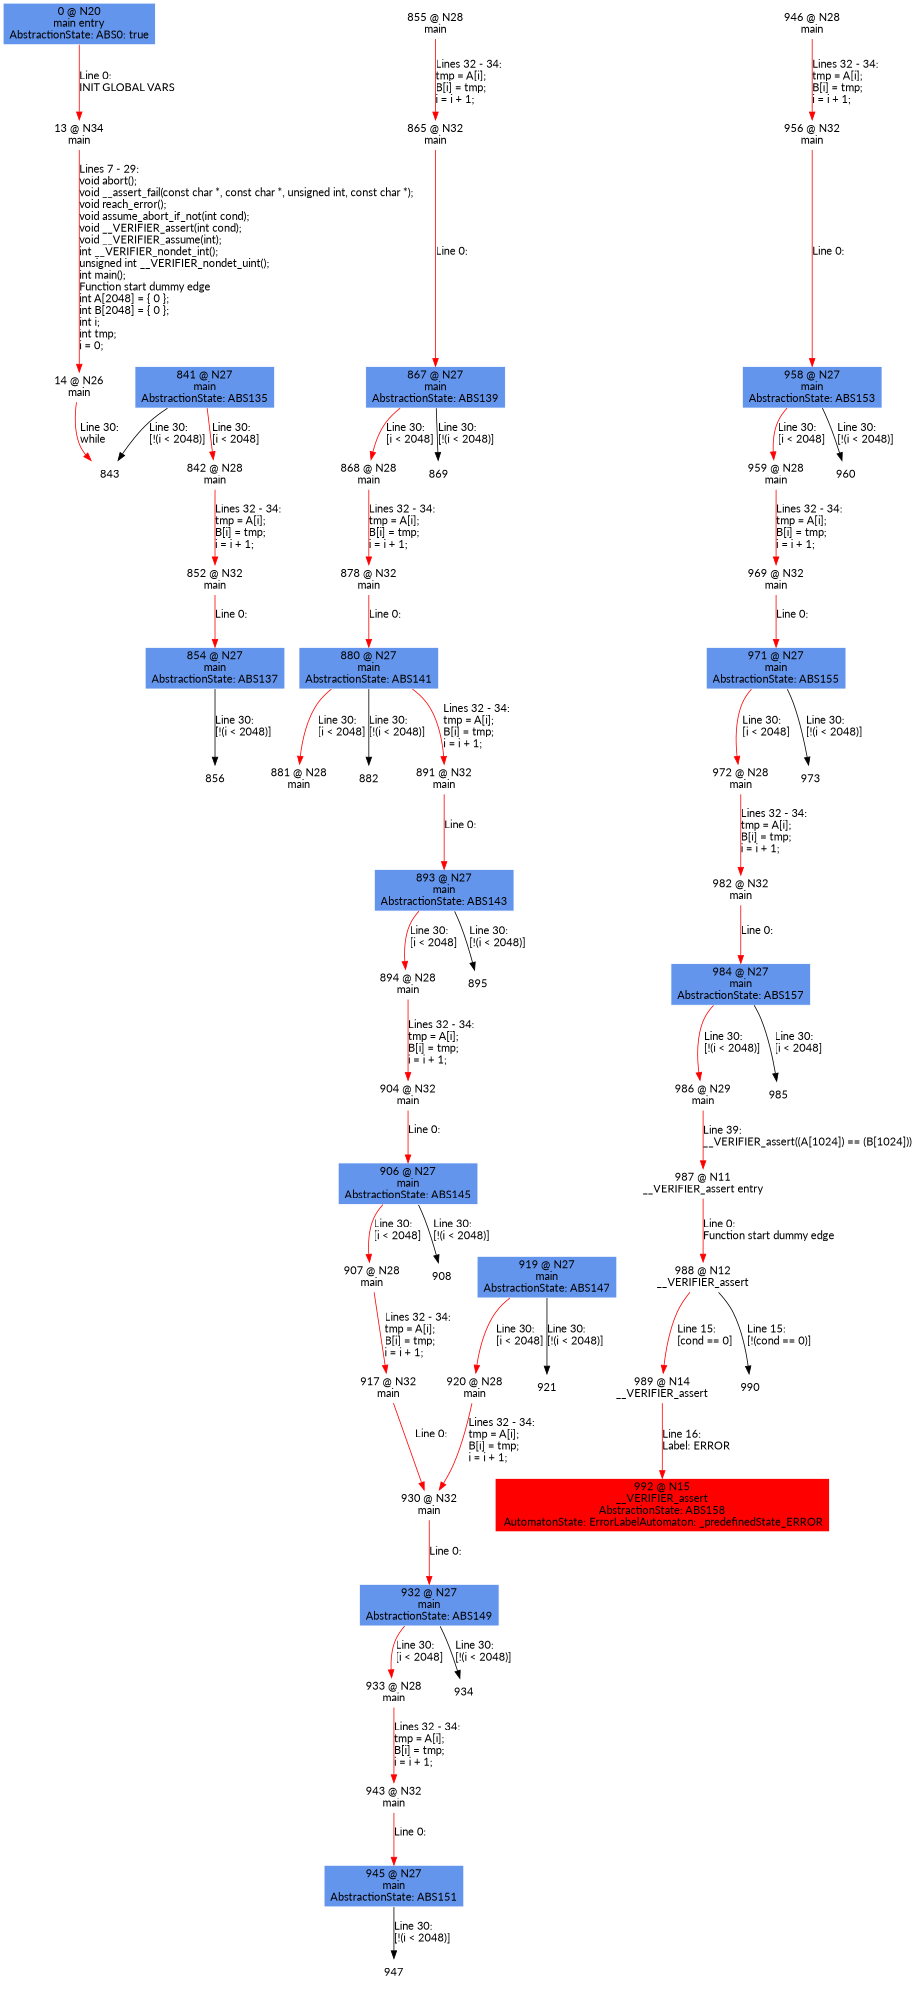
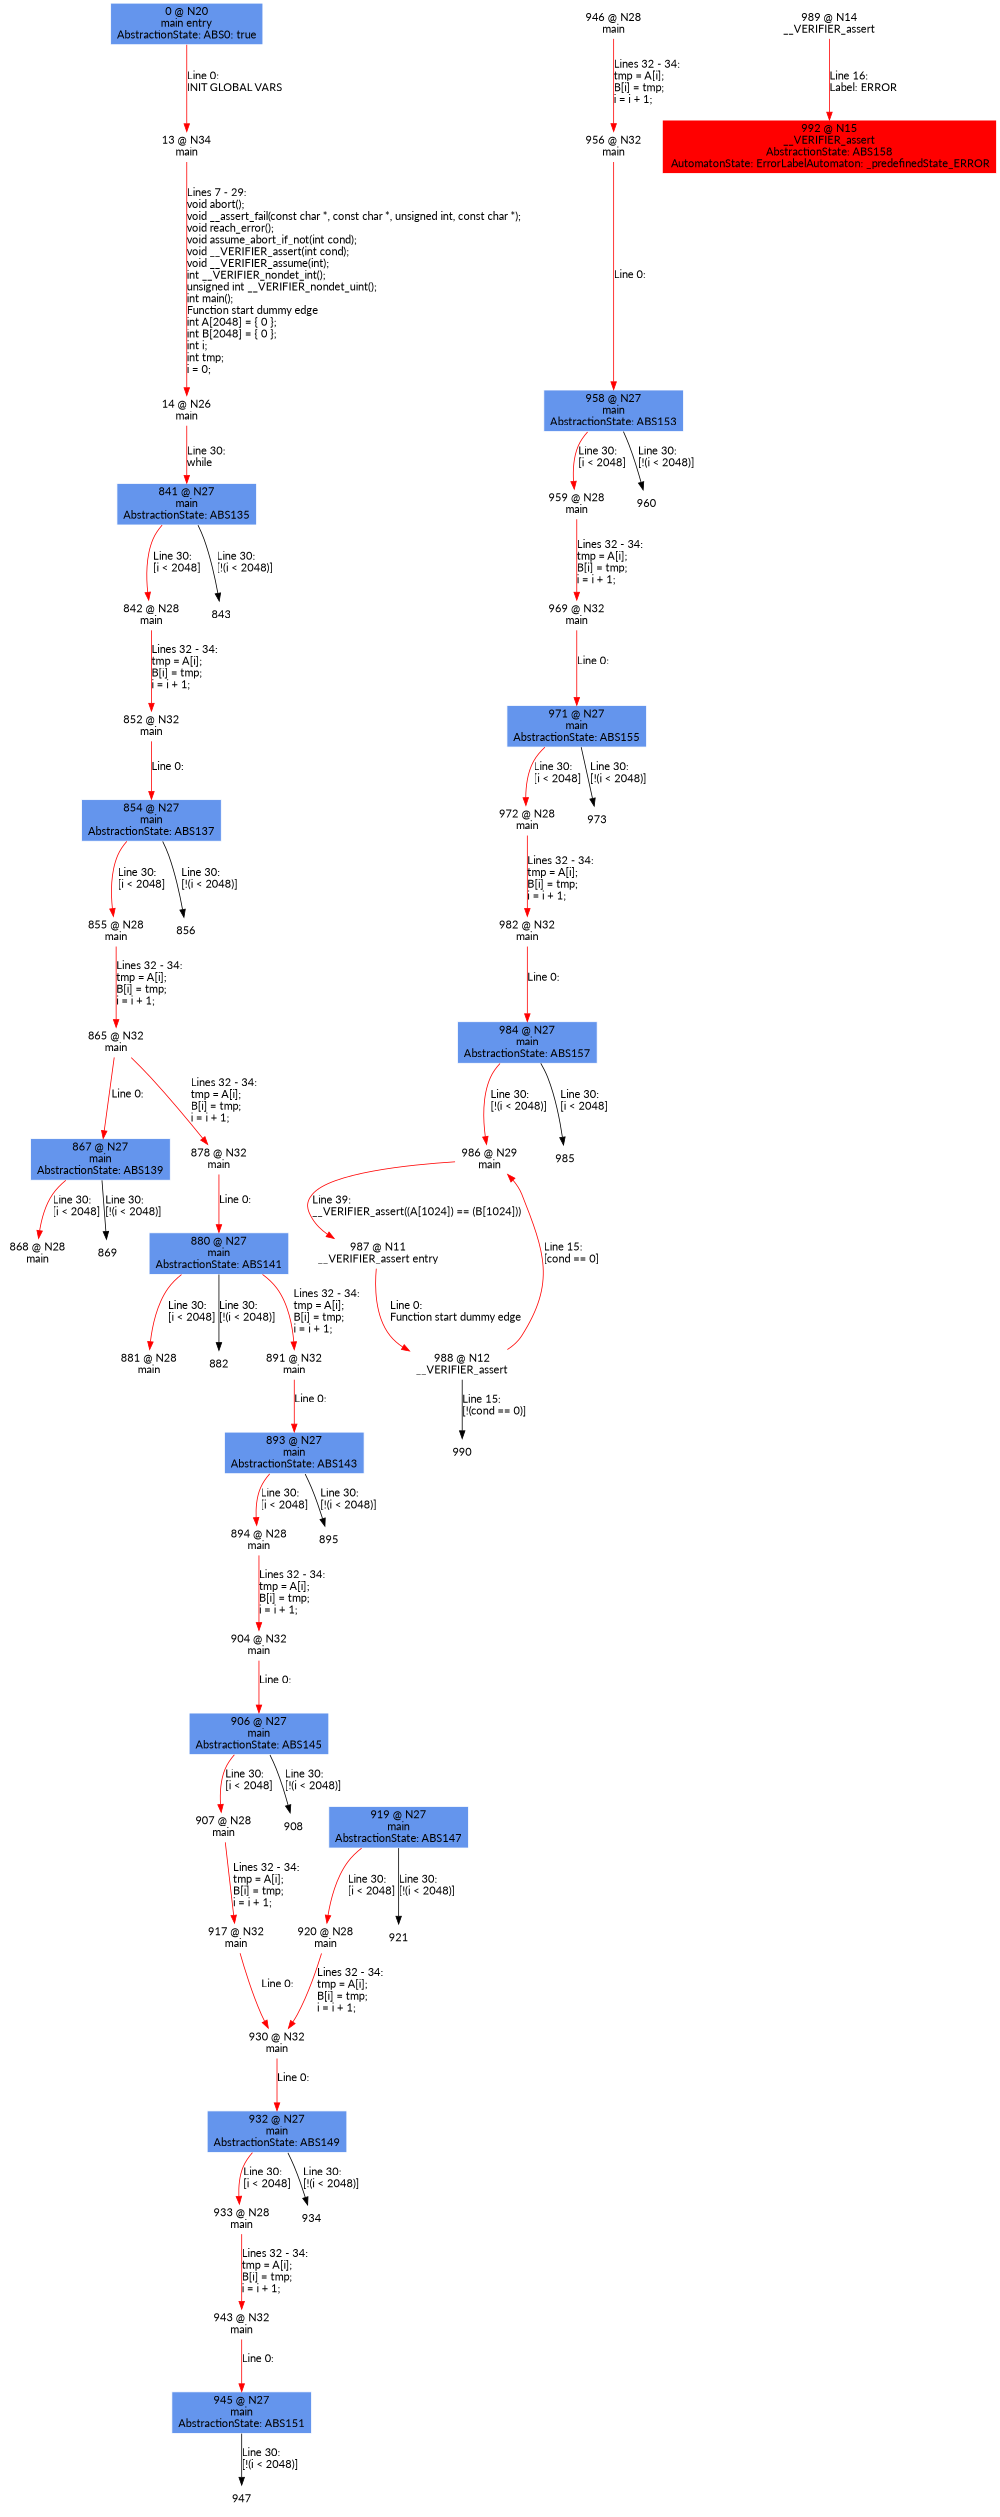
edge "14 @ N26 main" -> "843": now "14 @ N26 main" -> "841 @ N27 main AbstractionState: ABS135"
edge "868 @ N28 main" -> "878 @ N32 main": now "865 @ N32 main" -> "878 @ N32 main"
edge "854 @ N27 main AbstractionState: ABS137" -> "855 @ N28 main": added, label "Line 30: [i < 2048]"
edge "988 @ N12 __VERIFIER_assert" -> "989 @ N14 __VERIFIER_assert": now "988 @ N12 __VERIFIER_assert" -> "986 @ N29 main"
